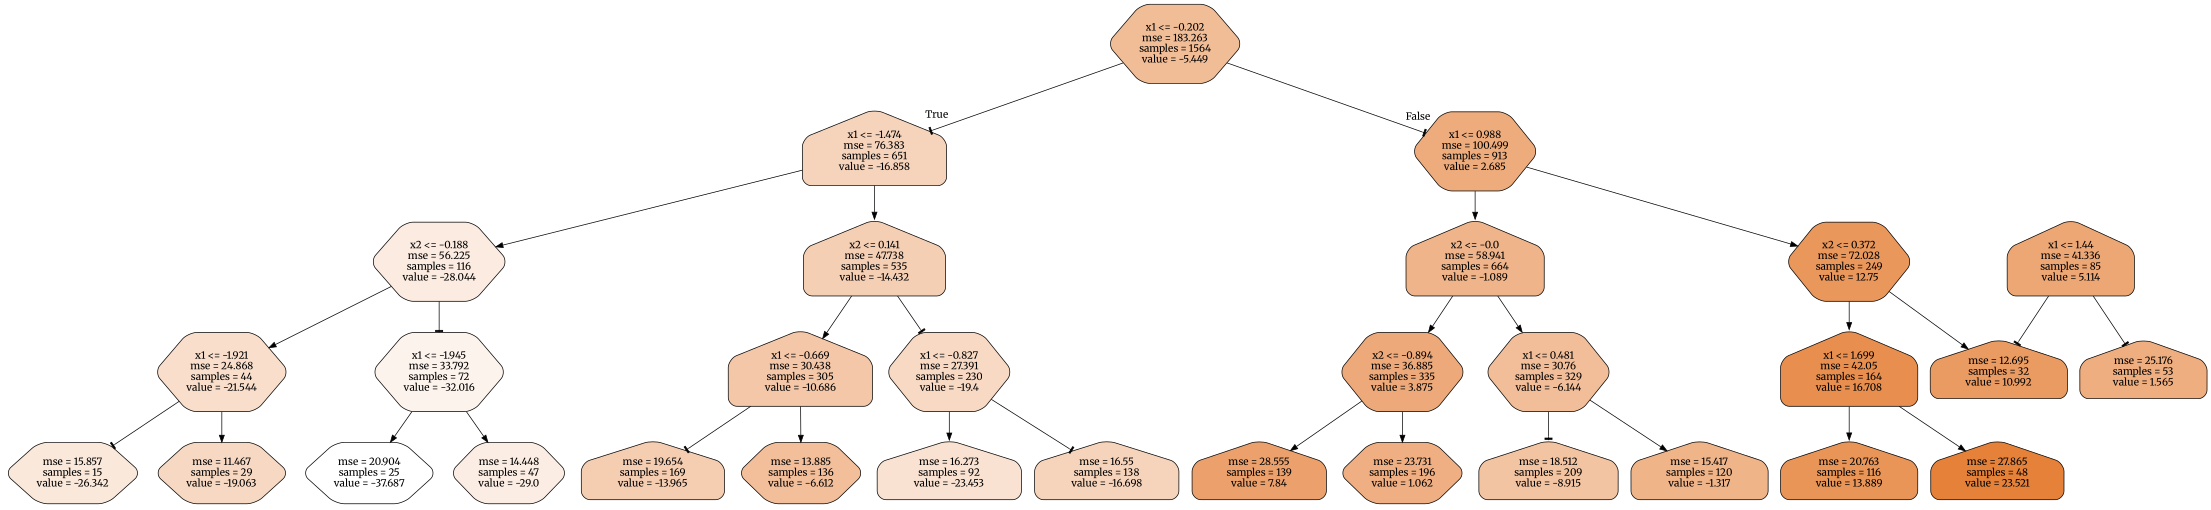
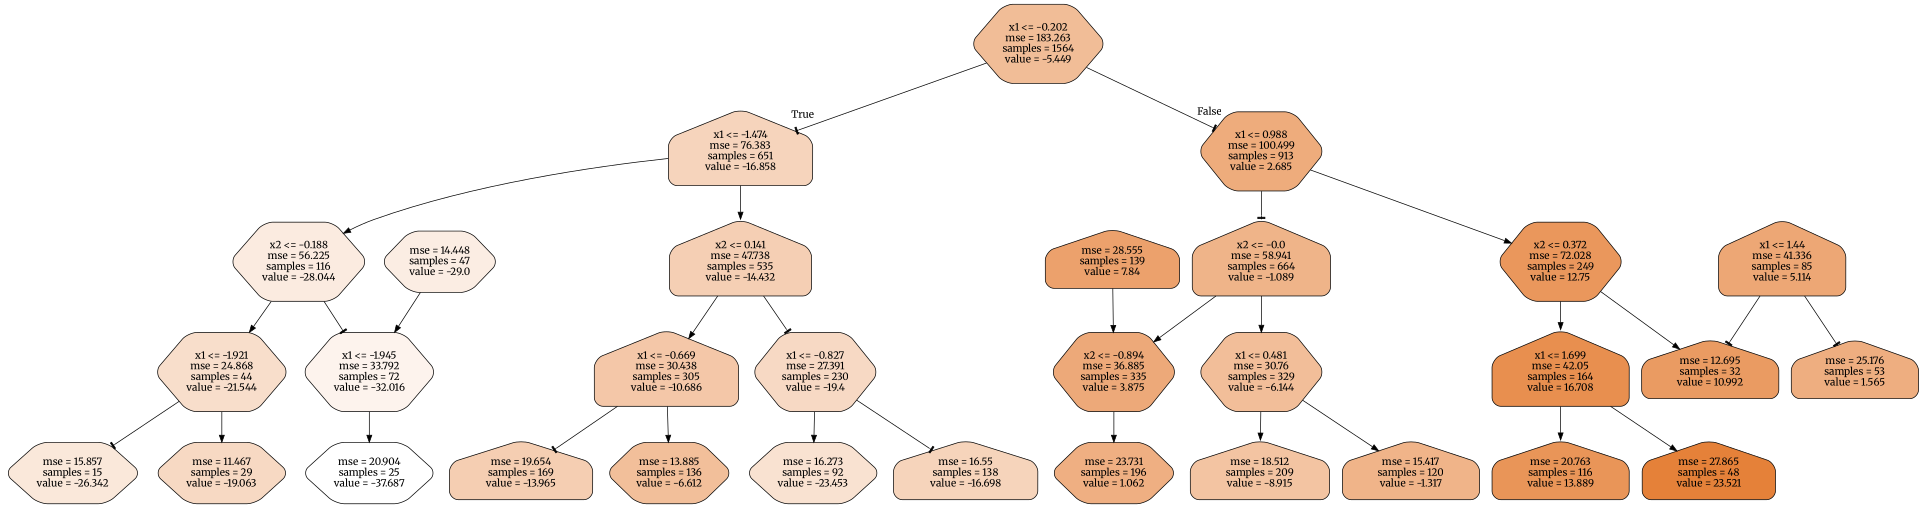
edge "x1 <= 0.988 mse = 100.499 samples = 913 value = 2.685" -> "x2 <= -0.0 mse = 58.941 samples = 664 value = -1.089": arrowhead normal -> tee
edge "x1 <= -1.945 mse = 33.792 samples = 72 value = -32.016" -> "mse = 14.448 samples = 47 value = -29.0": reversed
edge "x2 <= -0.894 mse = 36.885 samples = 335 value = 3.875" -> "mse = 28.555 samples = 139 value = 7.84": reversed
edge "x1 <= 0.481 mse = 30.76 samples = 329 value = -6.144" -> "mse = 18.512 samples = 209 value = -8.915": arrowhead tee -> normal
node "mse = 16.273 samples = 92 value = -23.453": shape house -> hexagon
